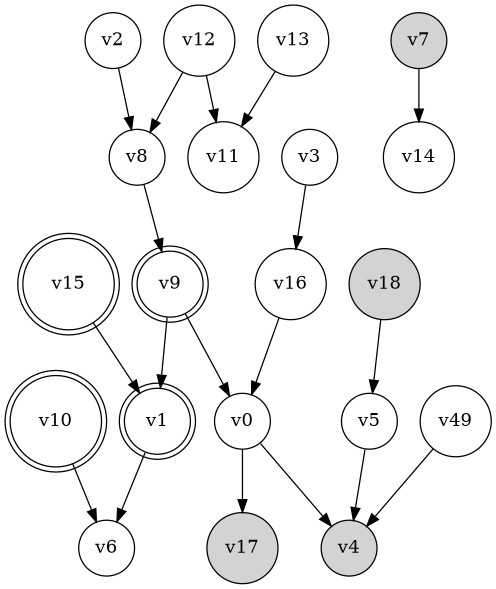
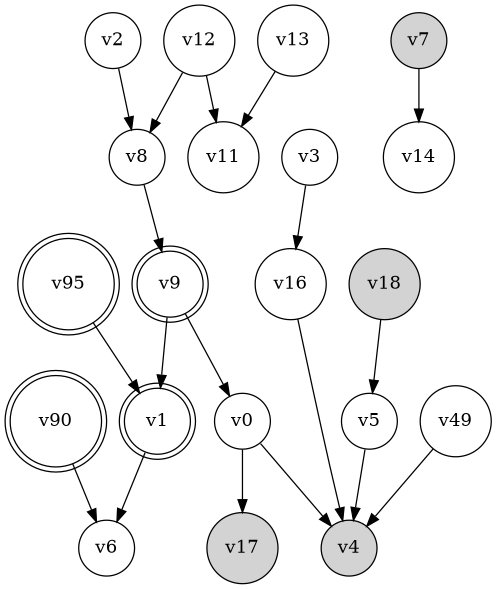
node "v15": label "v15" -> "v95"
edge "v16" -> "v0": now "v16" -> "v4"
node "v10": label "v10" -> "v90"
